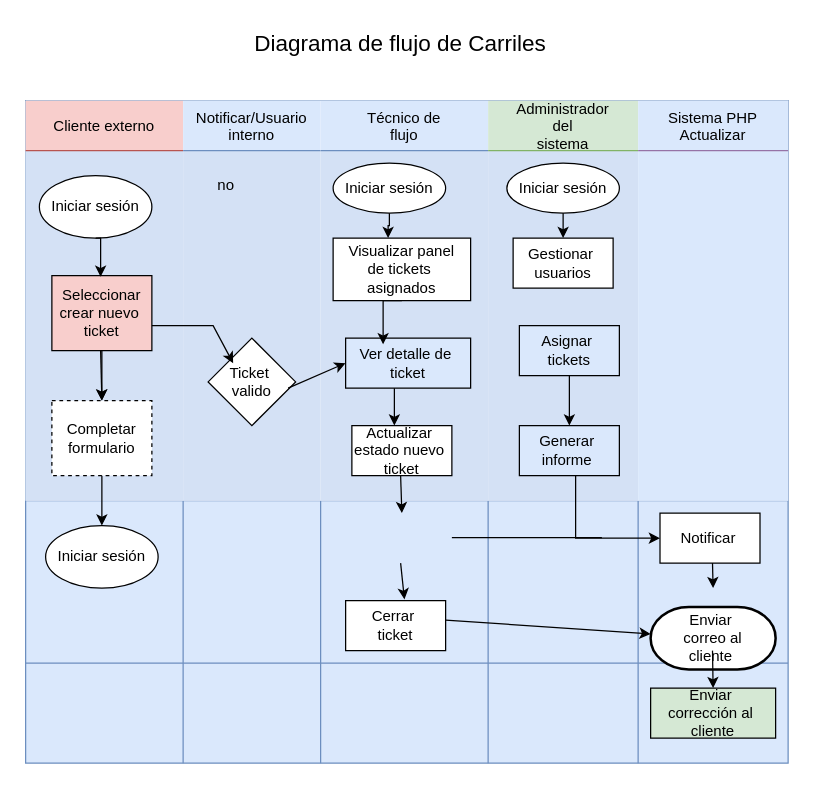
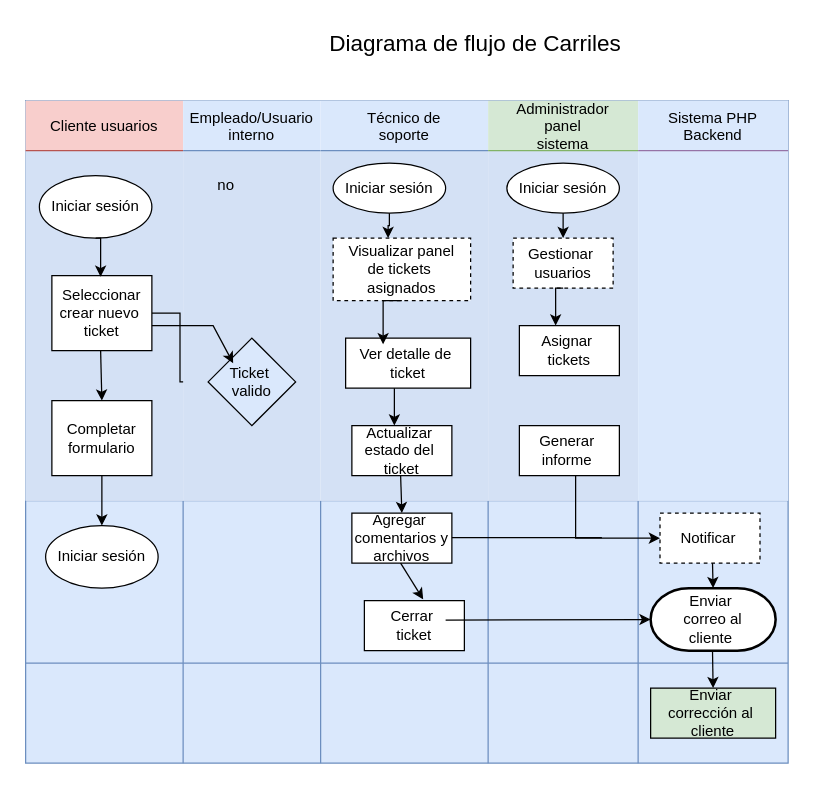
node "Diagrama de flujo de Carriles": moved (401, 44) -> (476, 44)
node "Administrador del sistema": label "Administrador del sistema" -> "Administrador panel sistema"
node "Notificar/Usuario interno": label "Notificar/Usuario interno" -> "Empleado/Usuario interno"
node "Técnico de flujo": label "Técnico de flujo" -> "Técnico de soporte"
node "Sistema PHP Actualizar": label "Sistema PHP Actualizar" -> "Sistema PHP Backend"
node "Cliente externo": label "Cliente externo" -> "Cliente usuarios"
node "Gestionar usuarios": style solid -> dashed
node "Visualizar panel de tickets asignados": style solid -> dashed
edge "Gestionar usuarios" -> "Asignar tickets": added
node "Seleccionar crear nuevo ticket": fillcolor #f8cecc -> #ffffff
node "Asignar tickets": fillcolor #dae8fc -> #ffffff
node "Ver detalle de ticket": fillcolor #dae8fc -> #ffffff
edge "Ticket valido" -> "Ver detalle de ticket": removed
node "Ticket valido": fillcolor #ffffff -> #dae8fc
edge "Seleccionar crear nuevo ticket" -> "Completar formulario": now "Seleccionar crear nuevo ticket" -> "Ticket valido"
edge "Asignar tickets" -> "Generar informe": removed
node "Completar formulario": style dashed -> solid
node "Actualizar estado nuevo ticket": label "Actualizar estado nuevo ticket" -> "Actualizar estado del ticket"
node "Generar informe": fillcolor #dae8fc -> #ffffff
node "Agregar comentarios y archivos": added
node "Notificar": style solid -> dashed
node "Cerrar ticket": moved (396, 626) -> (414, 626)
node "Enviar correo al cliente": moved (713, 638) -> (713, 619)
